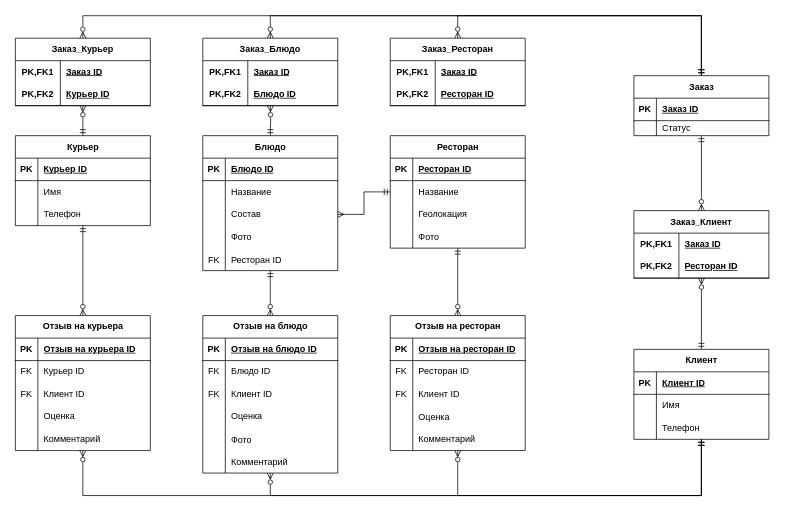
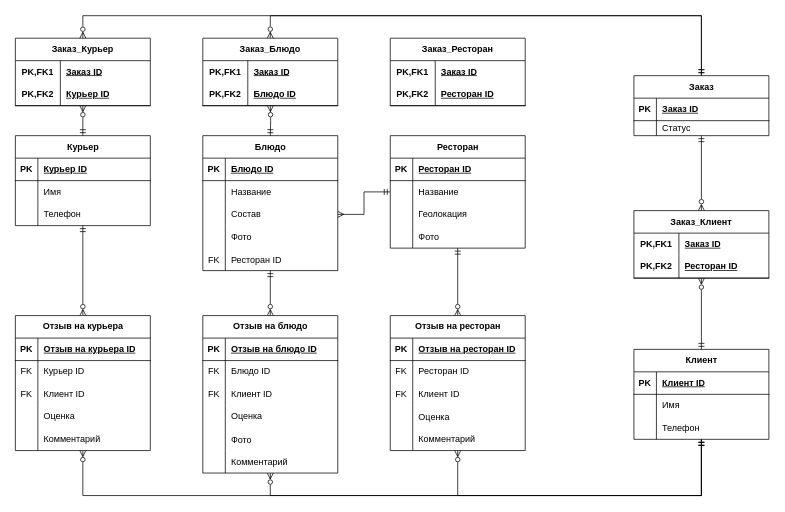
edge "Заказ_Ресторан" -- "Заказ": removed
